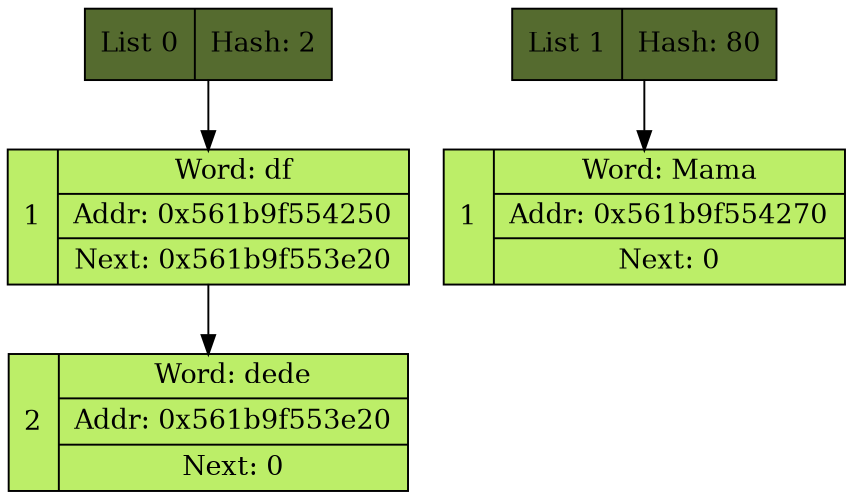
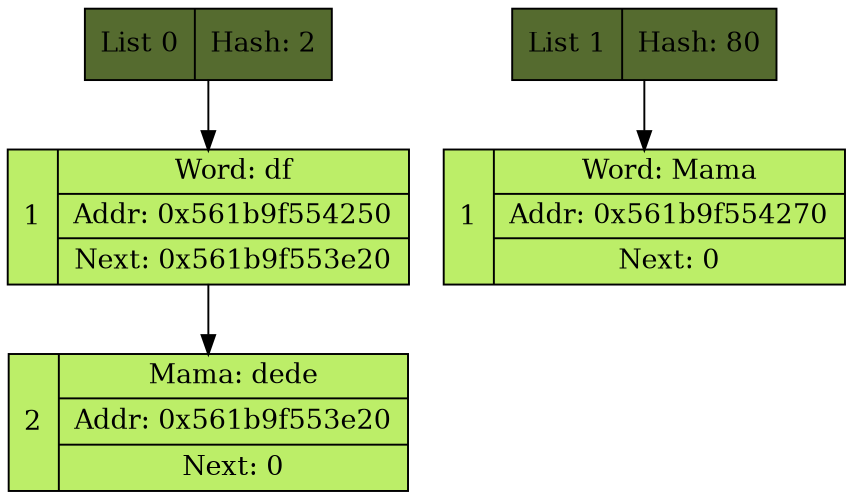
node "2": text "Word: dede" -> "Mama: dede"
